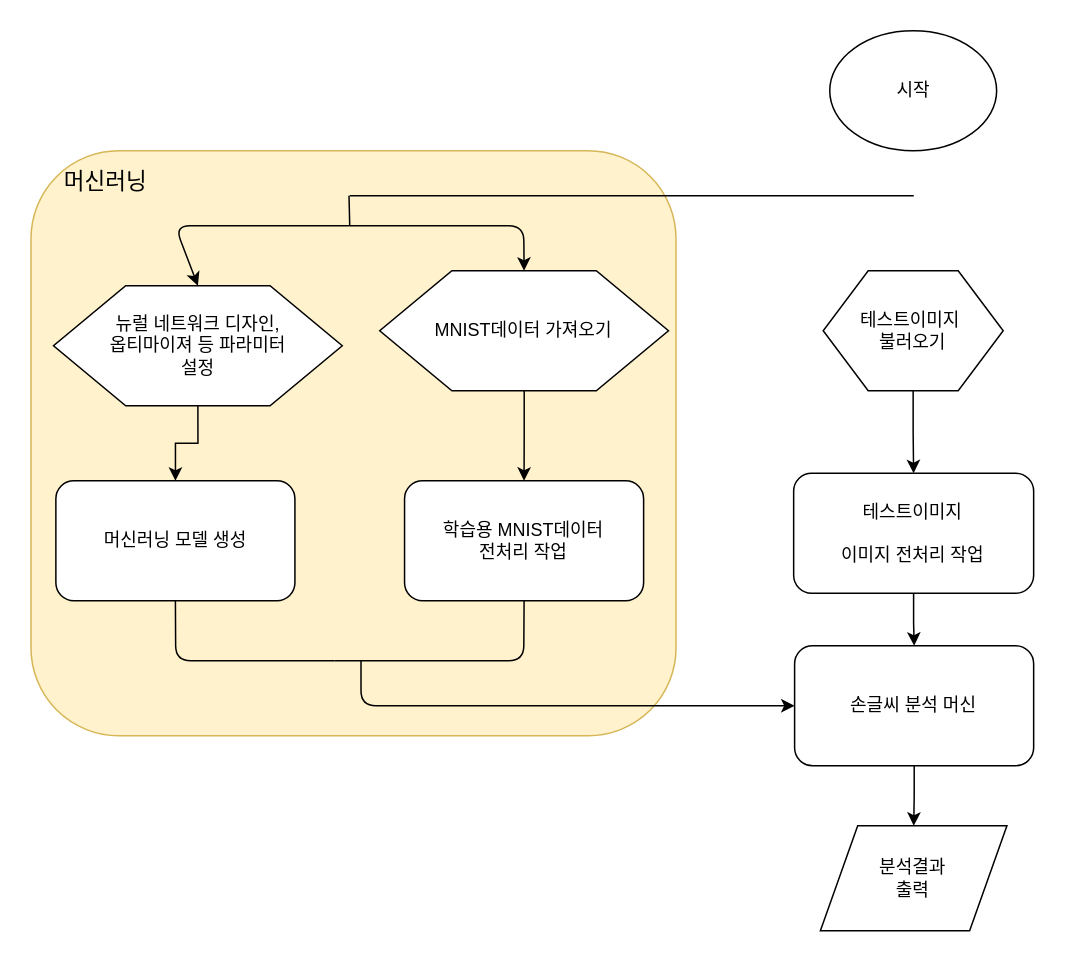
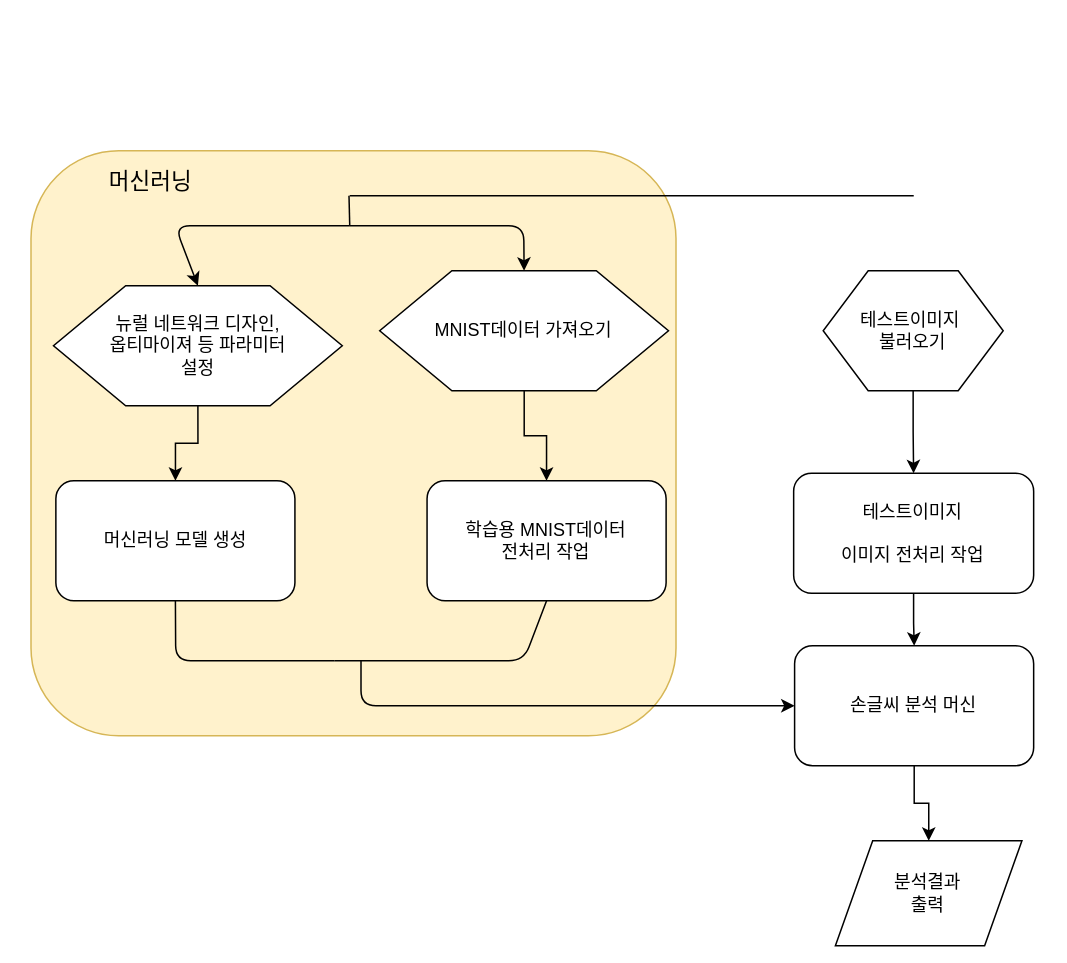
node "시작": removed
node "머신러닝": moved (106, 181) -> (151, 181)
node "학습용 MNIST데이터 전처리 작업": moved (524, 541) -> (546, 541)
node "분석결과 출력": moved (913, 878) -> (928, 893)
